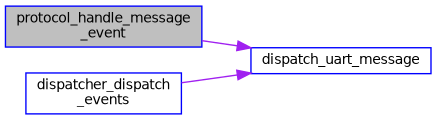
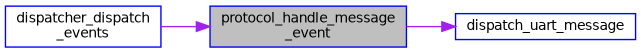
edge "dispatcher_dispatch _events" -> "dispatch_uart_message": now "dispatcher_dispatch _events" -> "protocol_handle_message _event"
